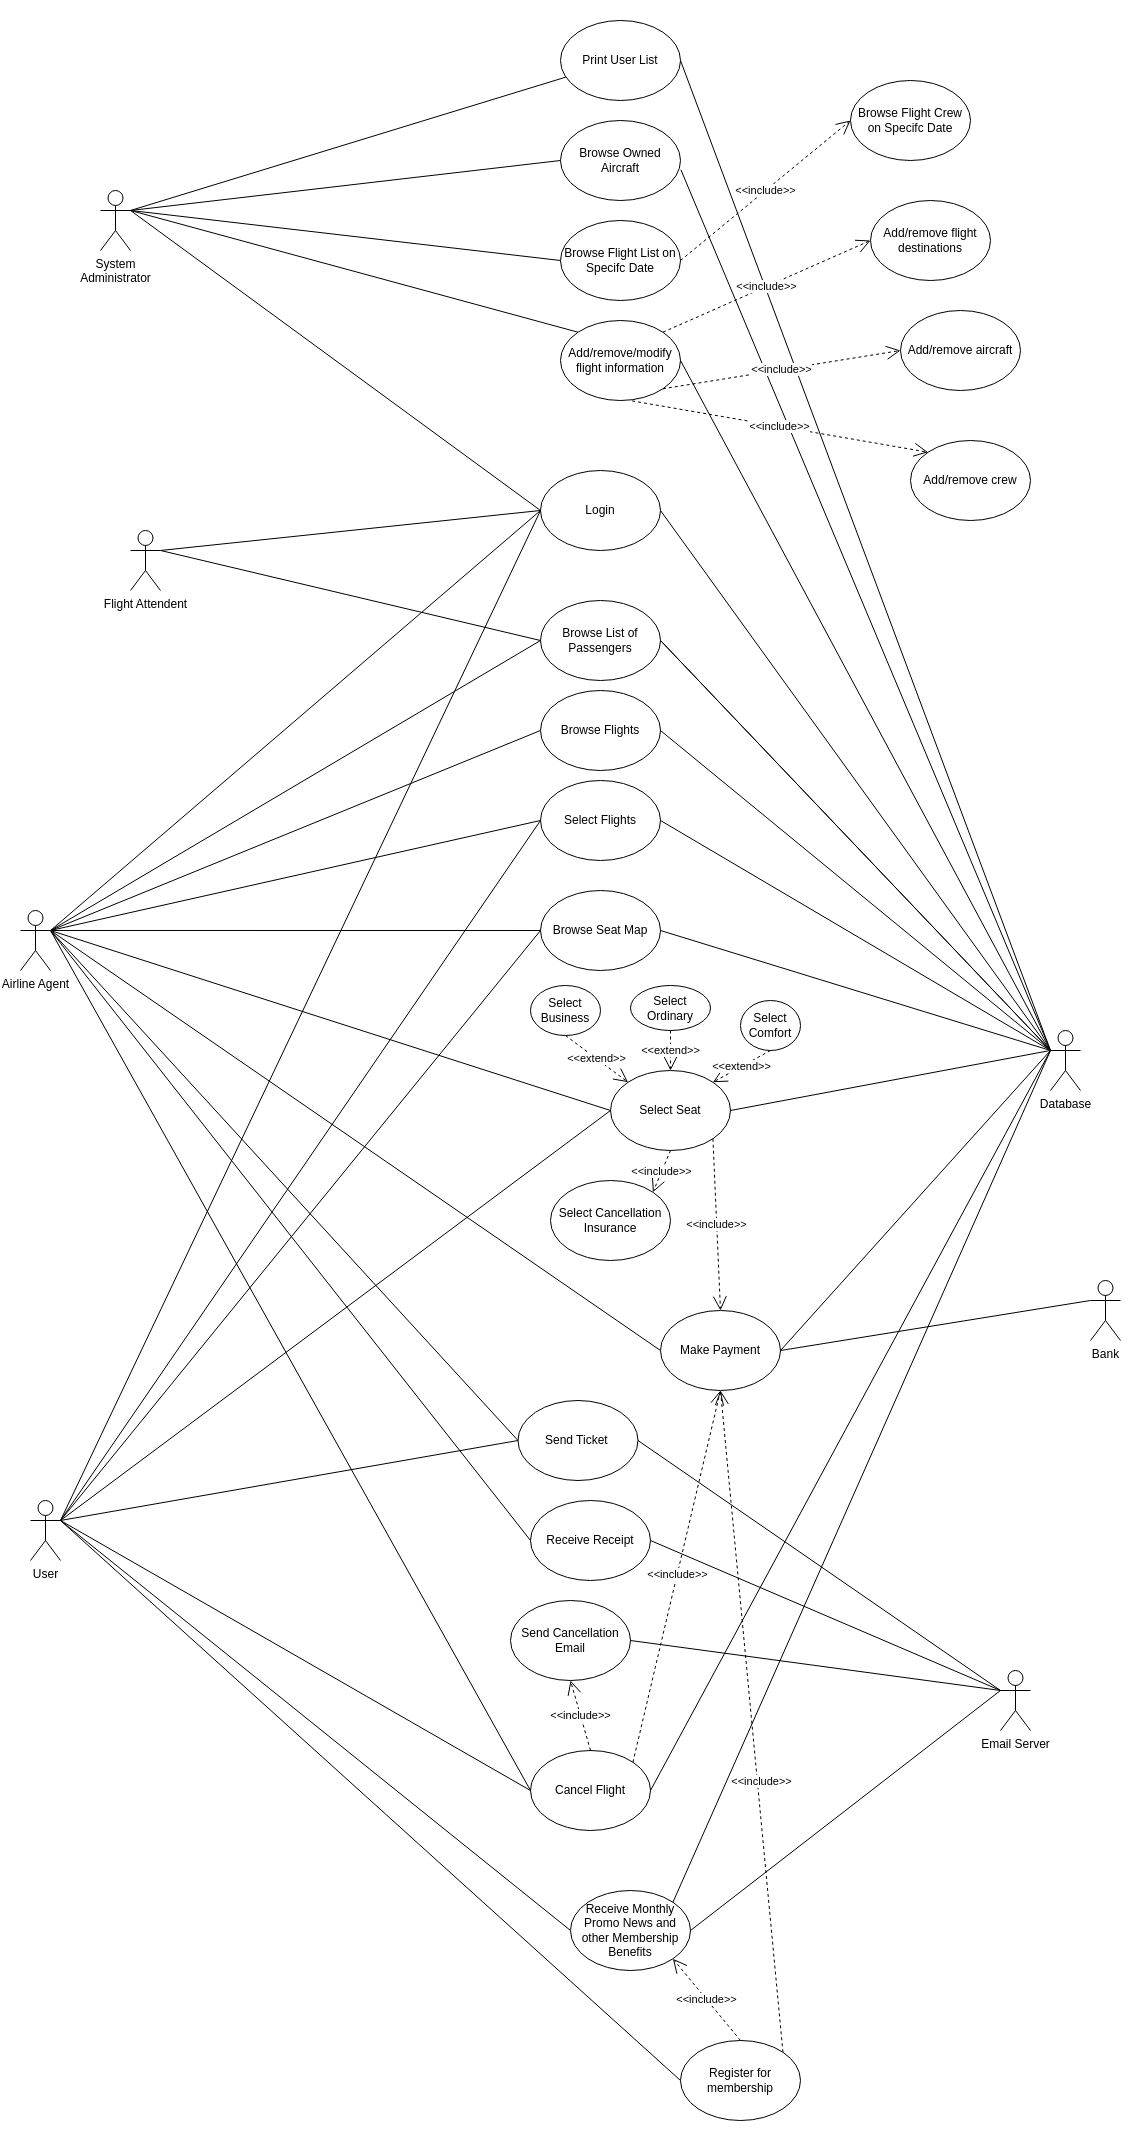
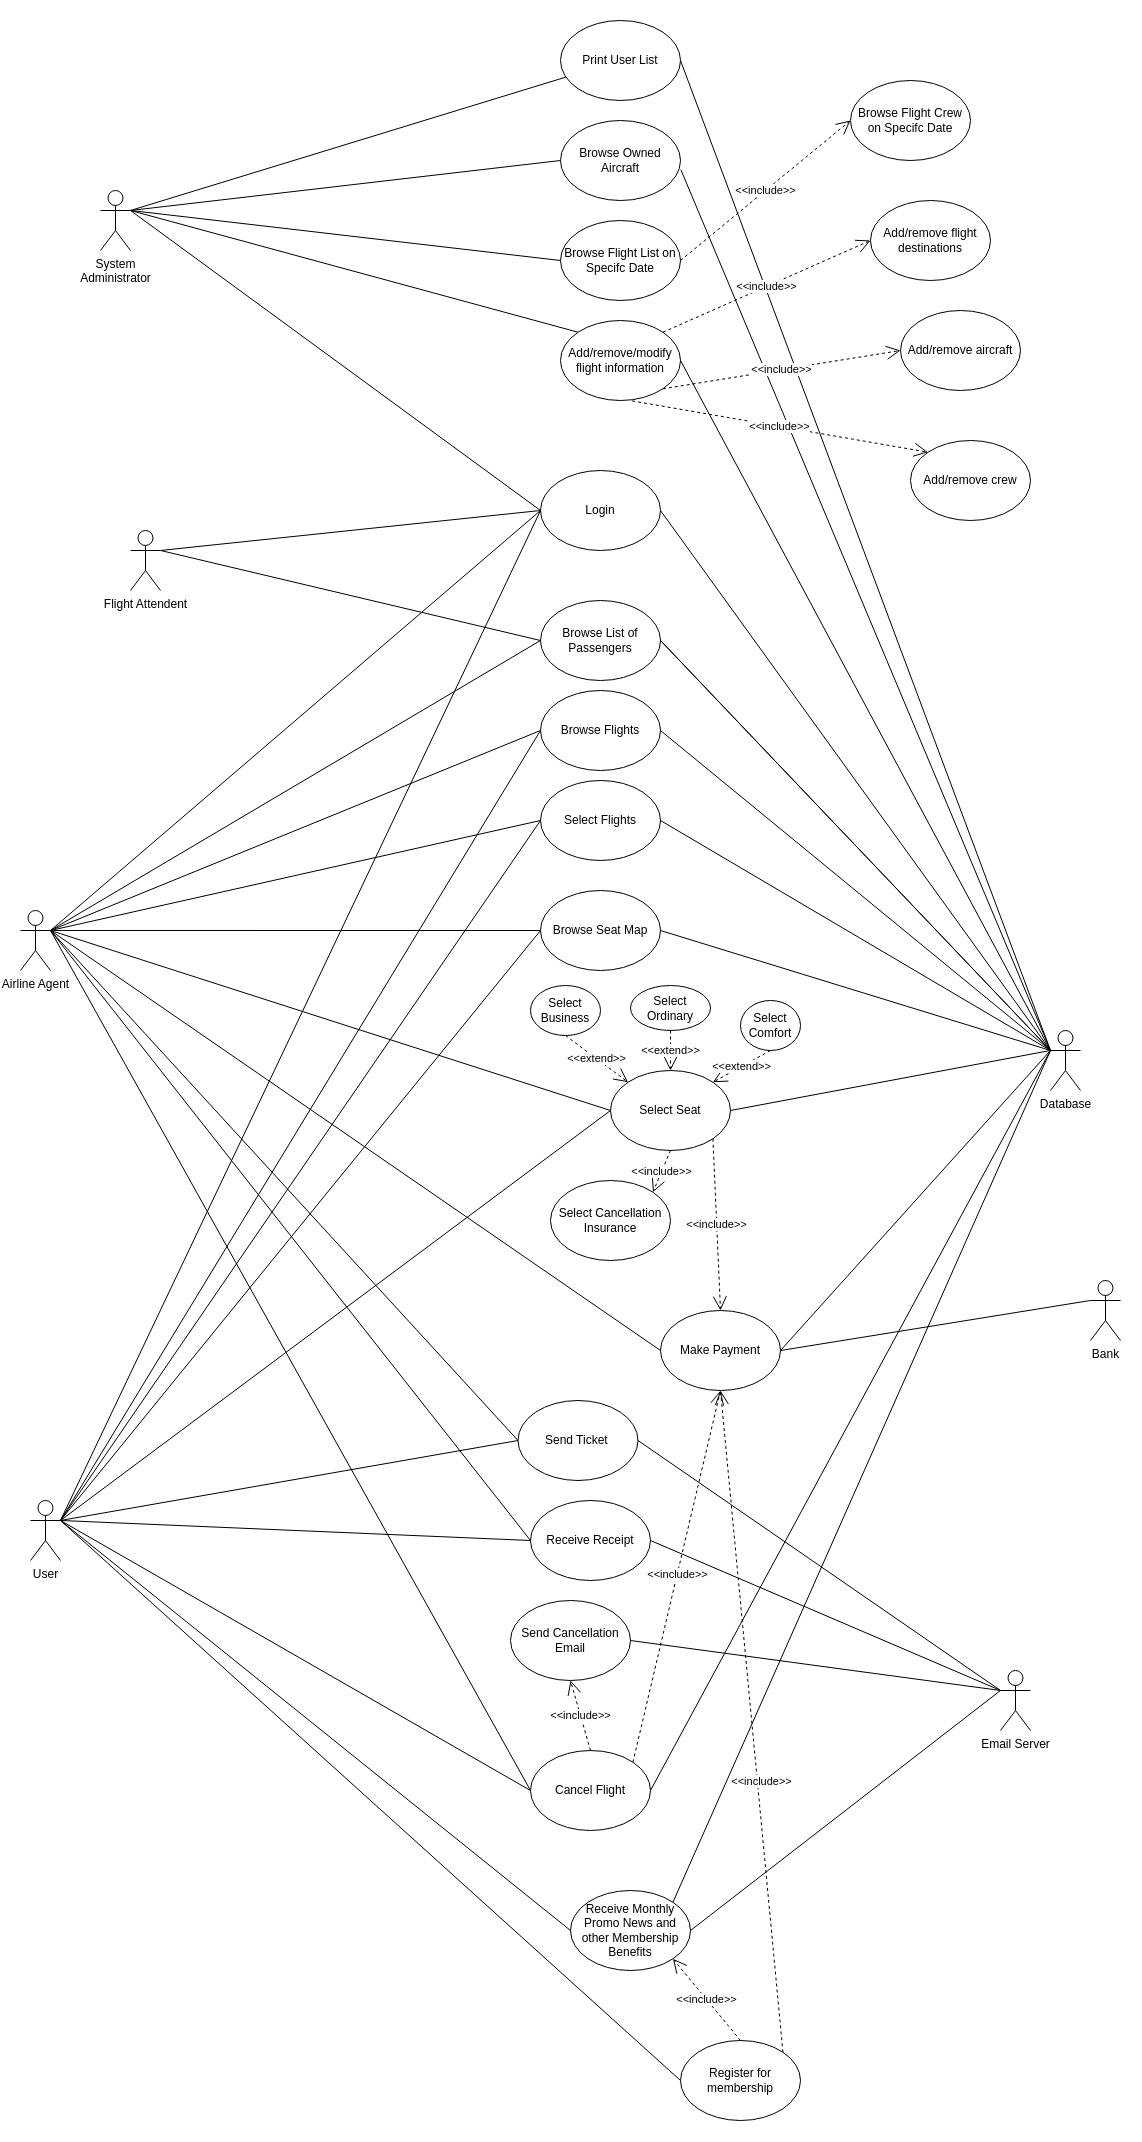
edge "Browse Flights" -- "User": added
edge "User" -- "Receive Receipt": added
